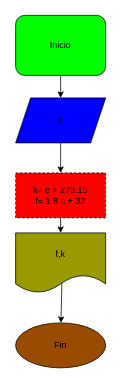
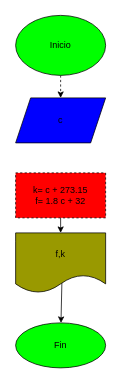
node "Inicio": shape rounded rectangle -> ellipse
edge "Inicio" -> "c": style solid -> dashed
edge "c" -> "k= c + 273.15 f= 1.8 c + 32": removed
node "Fin": fillcolor #994c00 -> #00ff00
